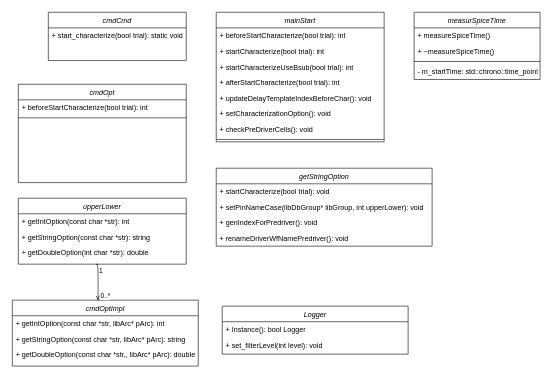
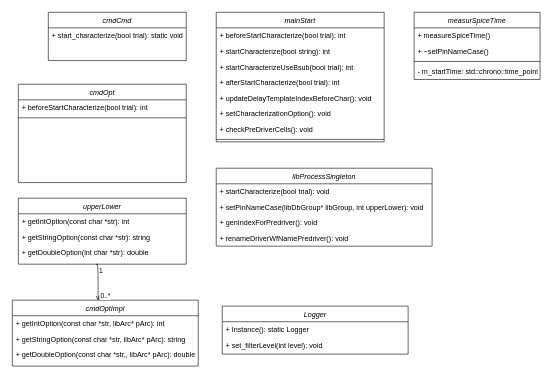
node "+ startCharacterize(bool trial): int": label "+ startCharacterize(bool trial): int" -> "+ startCharacterize(bool string): int"
node "+ ~measureSpiceTime()": label "+ ~measureSpiceTime()" -> "+ ~setPinNameCase()"
node "getStringOption": label "getStringOption" -> "libProcessSingleton"
node "+ Instance(): bool Logger": label "+ Instance(): bool Logger" -> "+ Instance(): static Logger"
